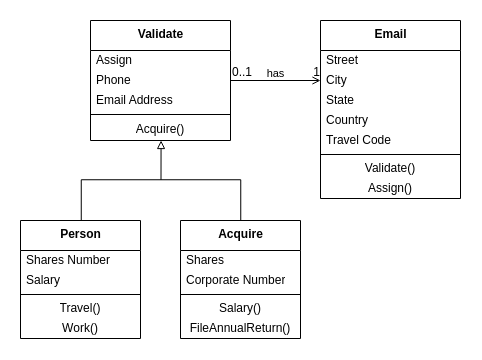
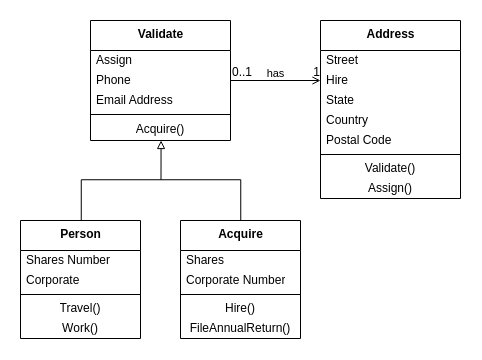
node "Email": label "Email" -> "Address"
node "City": label "City" -> "Hire"
node "Travel Code": label "Travel Code" -> "Postal Code"
node "Salary": label "Salary" -> "Corporate"
node "Salary()": label "Salary()" -> "Hire()"
